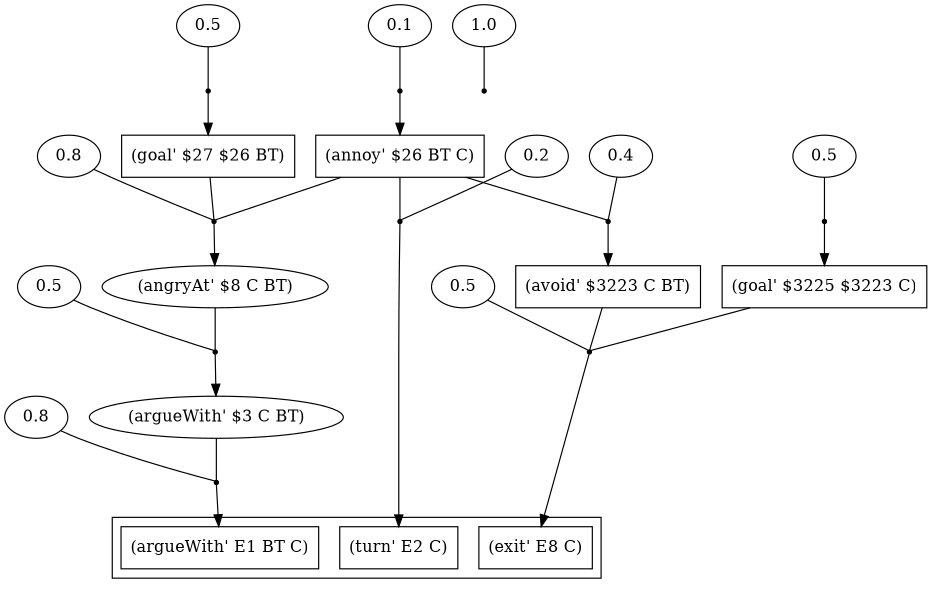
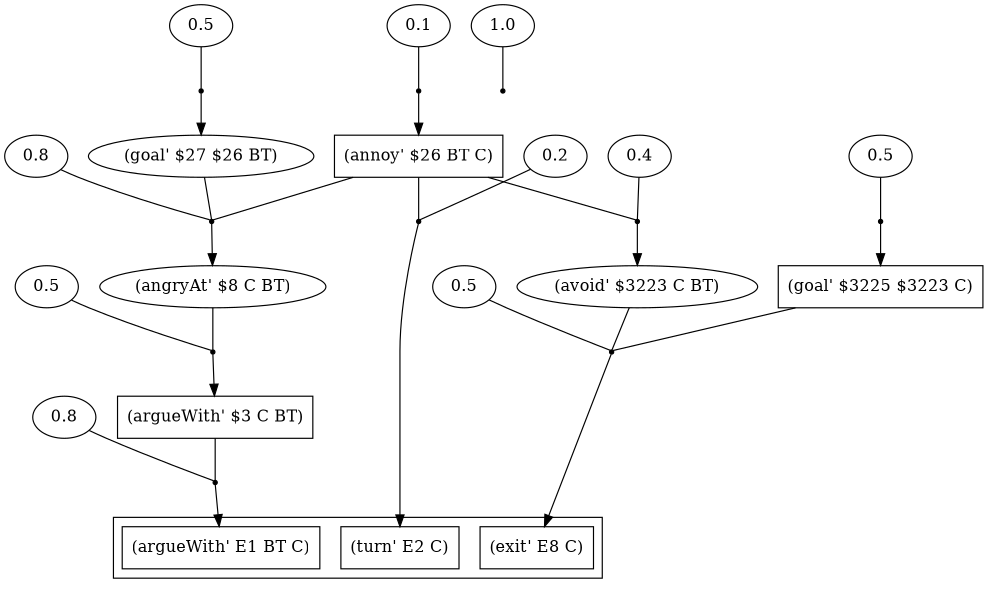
node "(goal' $27 $26 BT)": shape box -> ellipse
node "(avoid' $3223 C BT)": shape box -> ellipse
node "(argueWith' $3 C BT)": shape ellipse -> box
